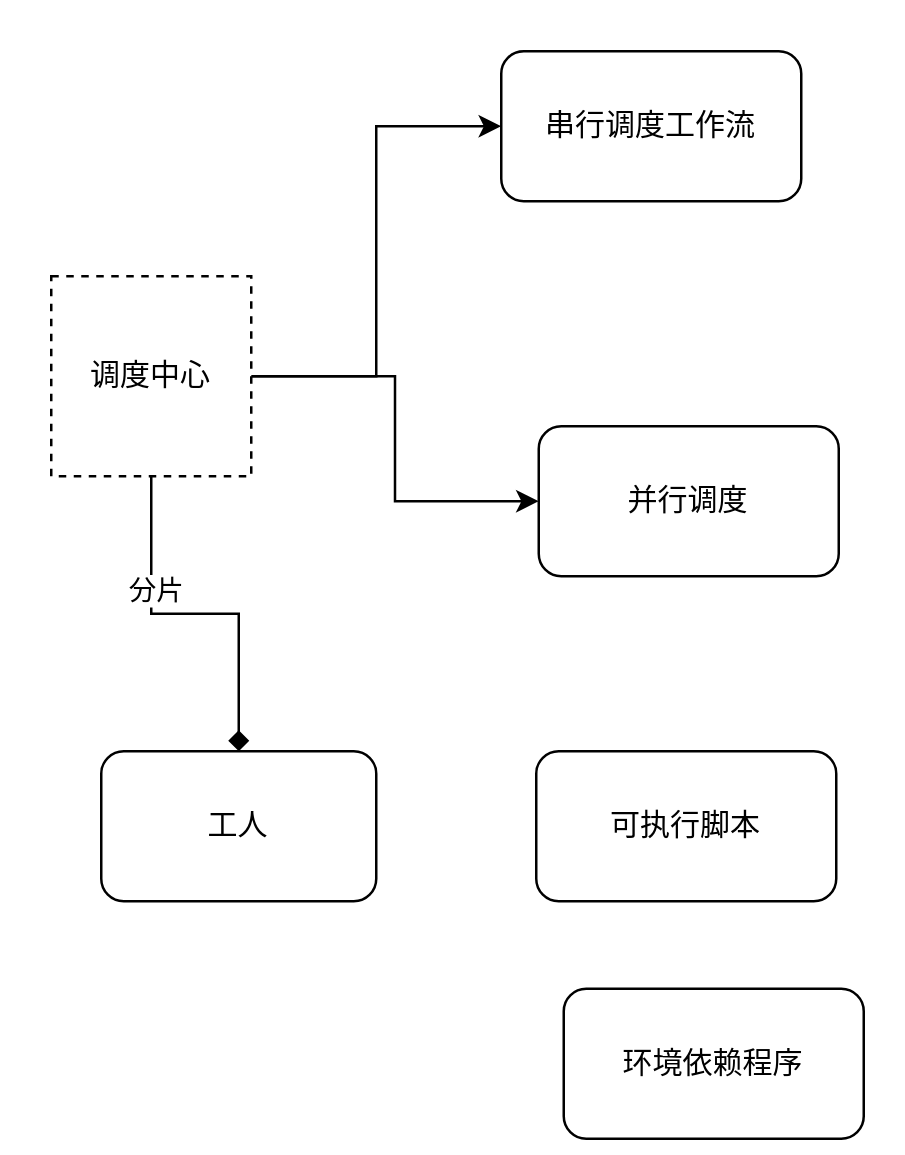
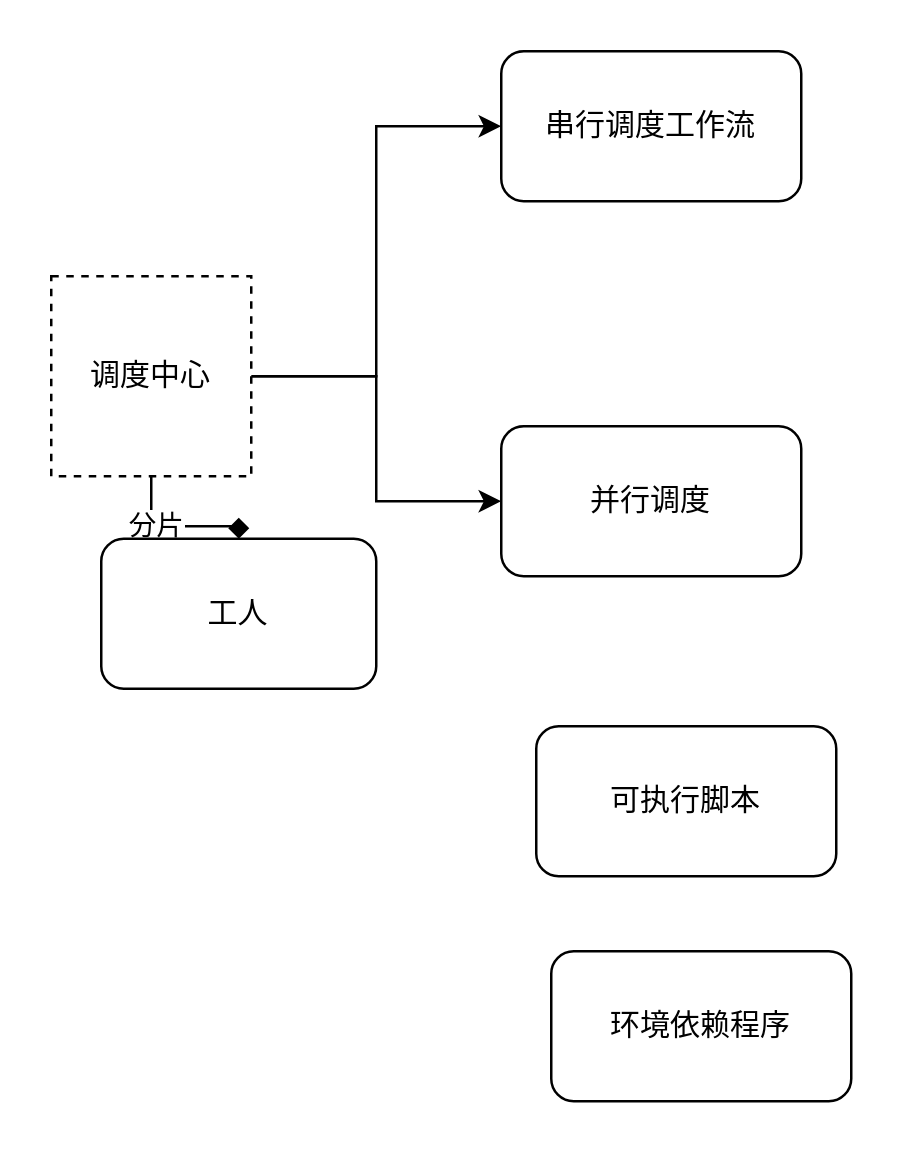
node "并行调度": moved (689, 501) -> (651, 501)
node "工人": moved (239, 826) -> (239, 614)
node "可执行脚本": moved (686, 826) -> (686, 801)
node "环境依赖程序": moved (714, 1064) -> (701, 1026)
